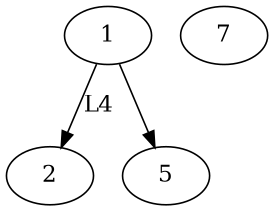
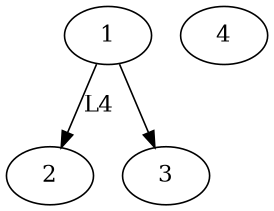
node "7": label "7" -> "4"
node "5": label "5" -> "3"
